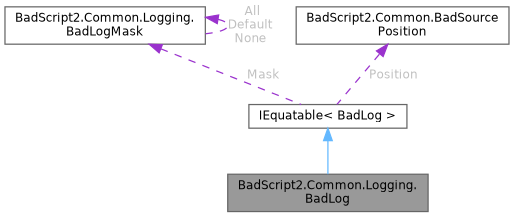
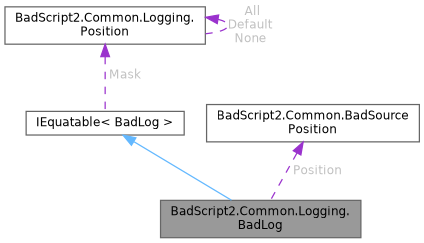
node "BadScript2.Common.Logging. BadLogMask": label "BadScript2.Common.Logging. BadLogMask" -> "BadScript2.Common.Logging. Position"
edge "IEquatable< BadLog >" -> "BadScript2.Common.BadSource Position": now "BadScript2.Common.Logging. BadLog" -> "BadScript2.Common.BadSource Position"
